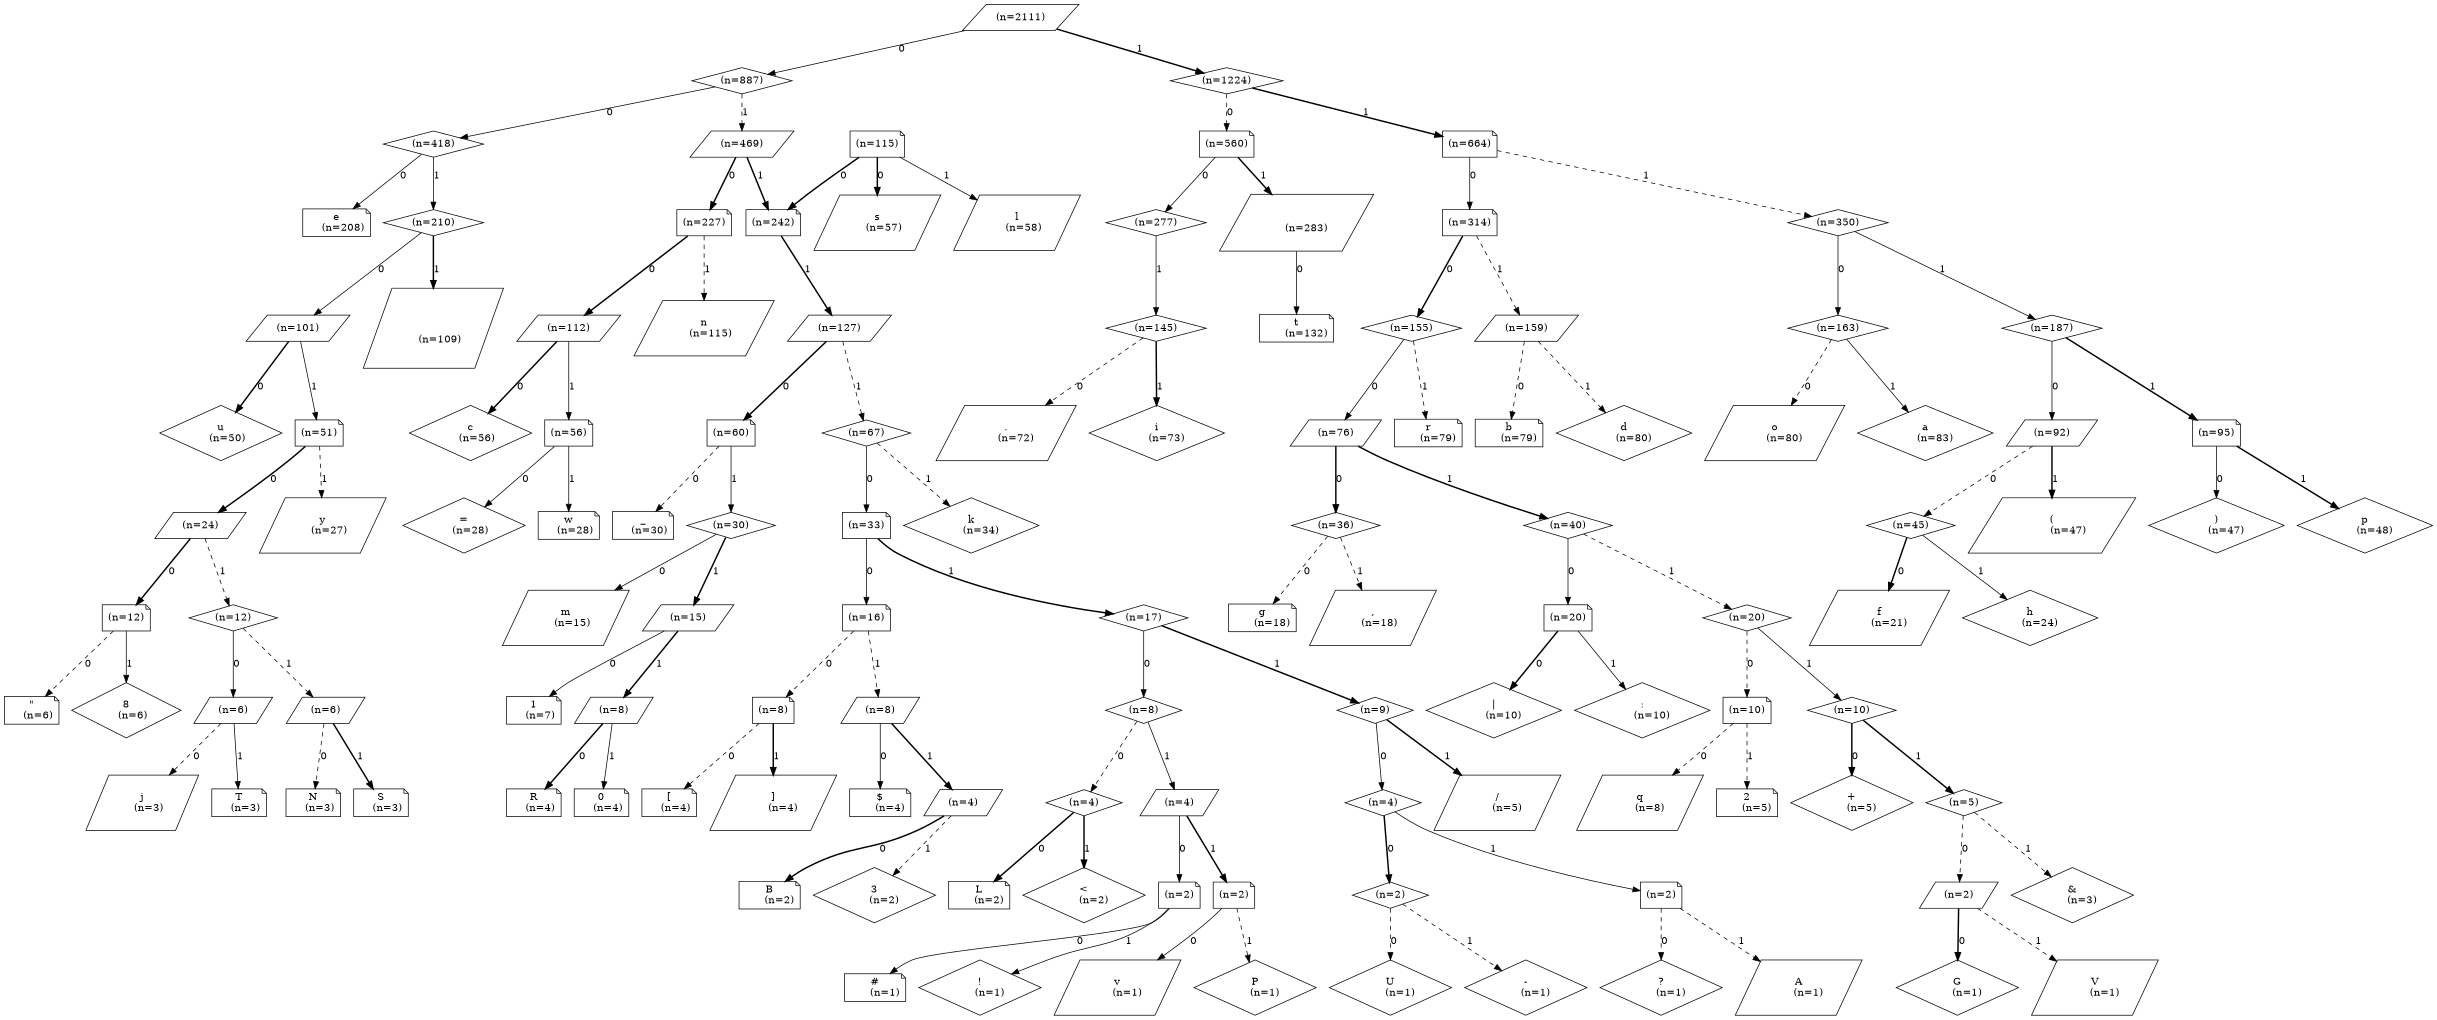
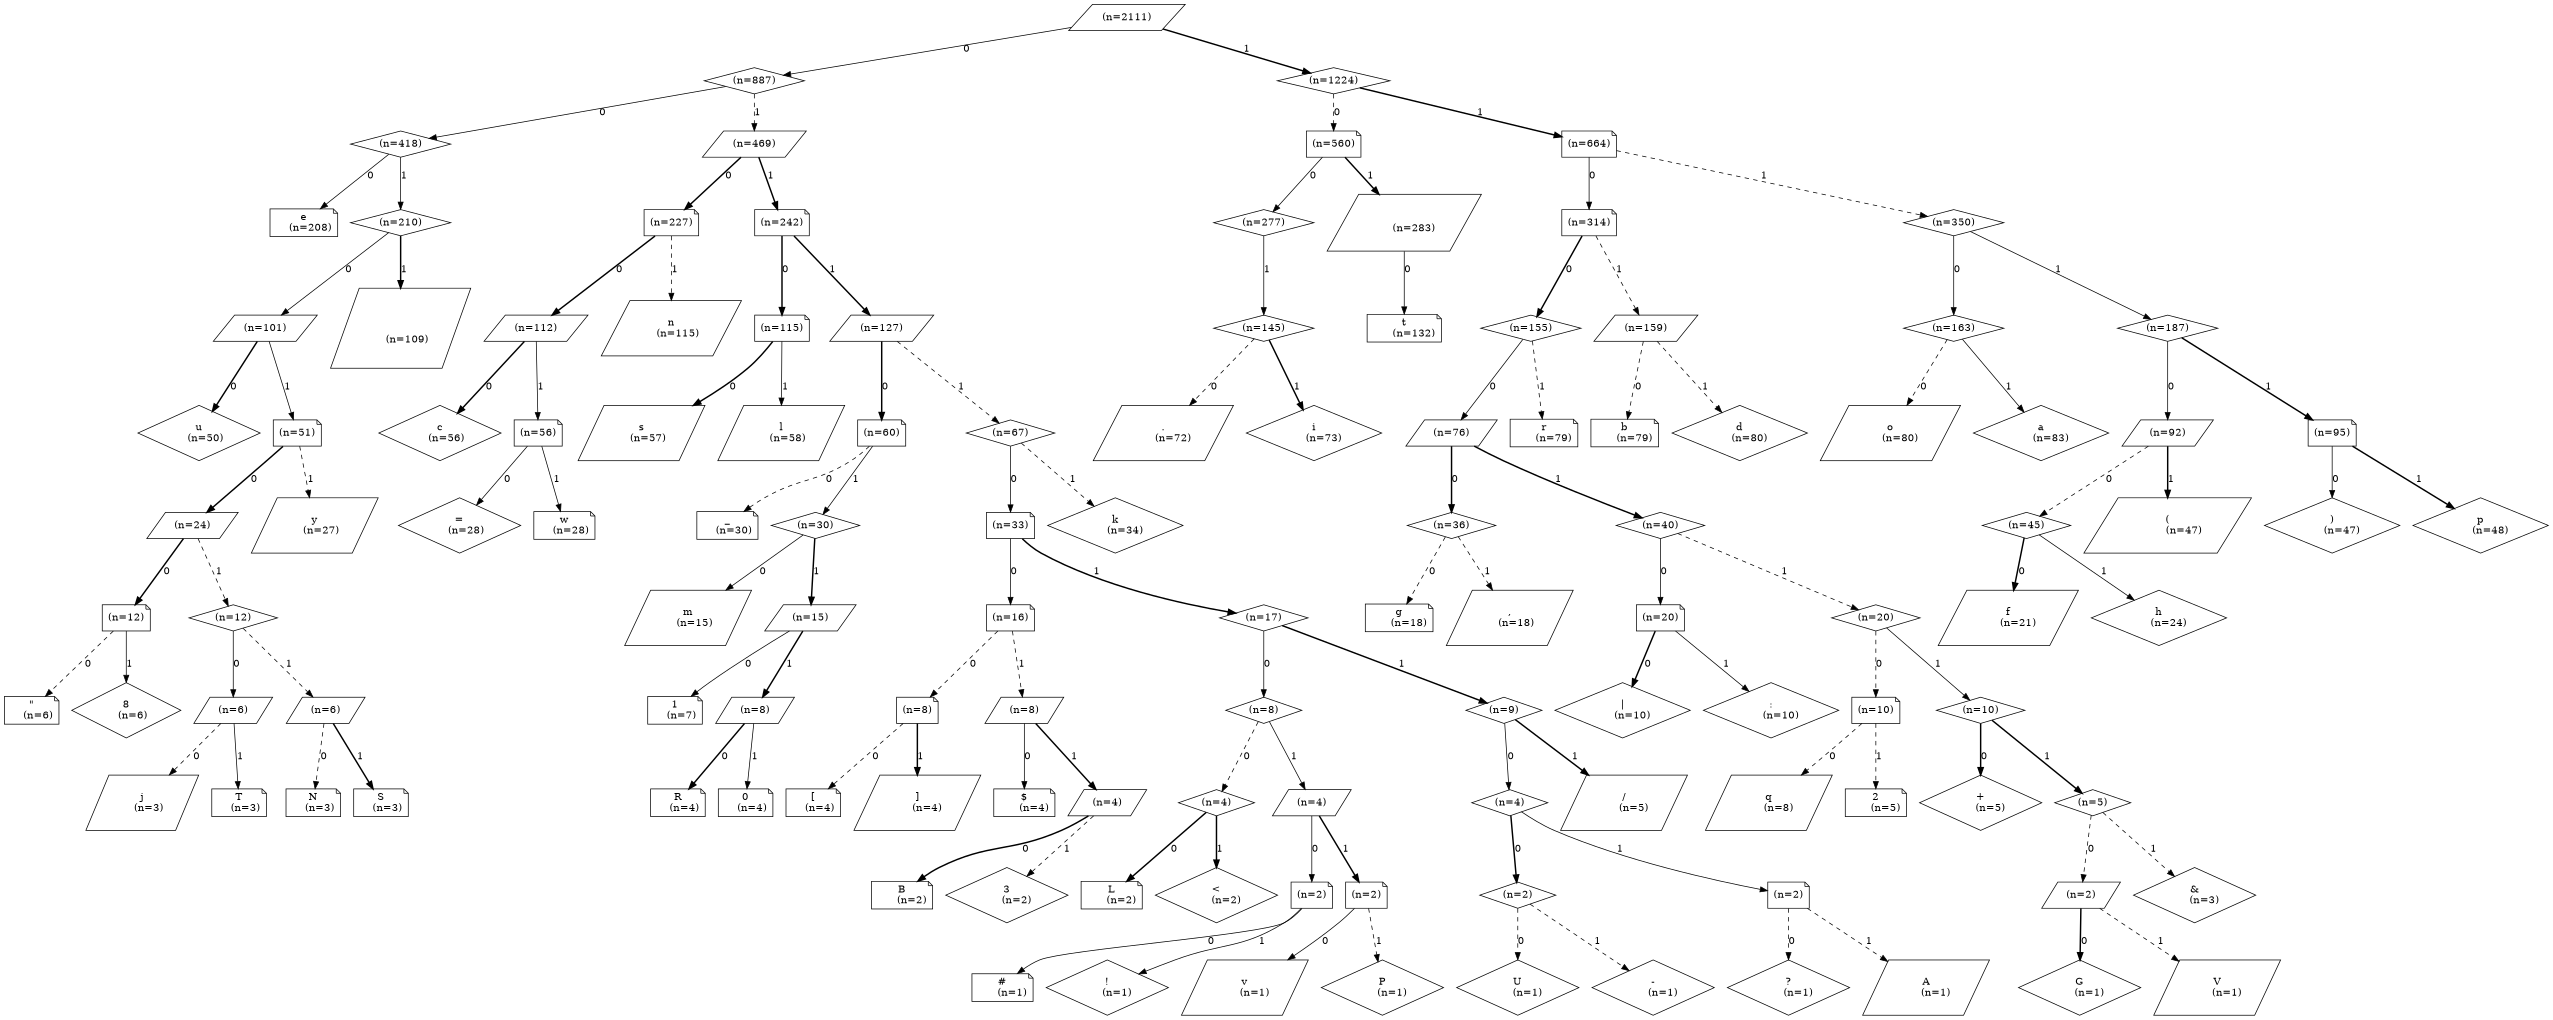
edge "(n=115)" -> "(n=242)": reversed
